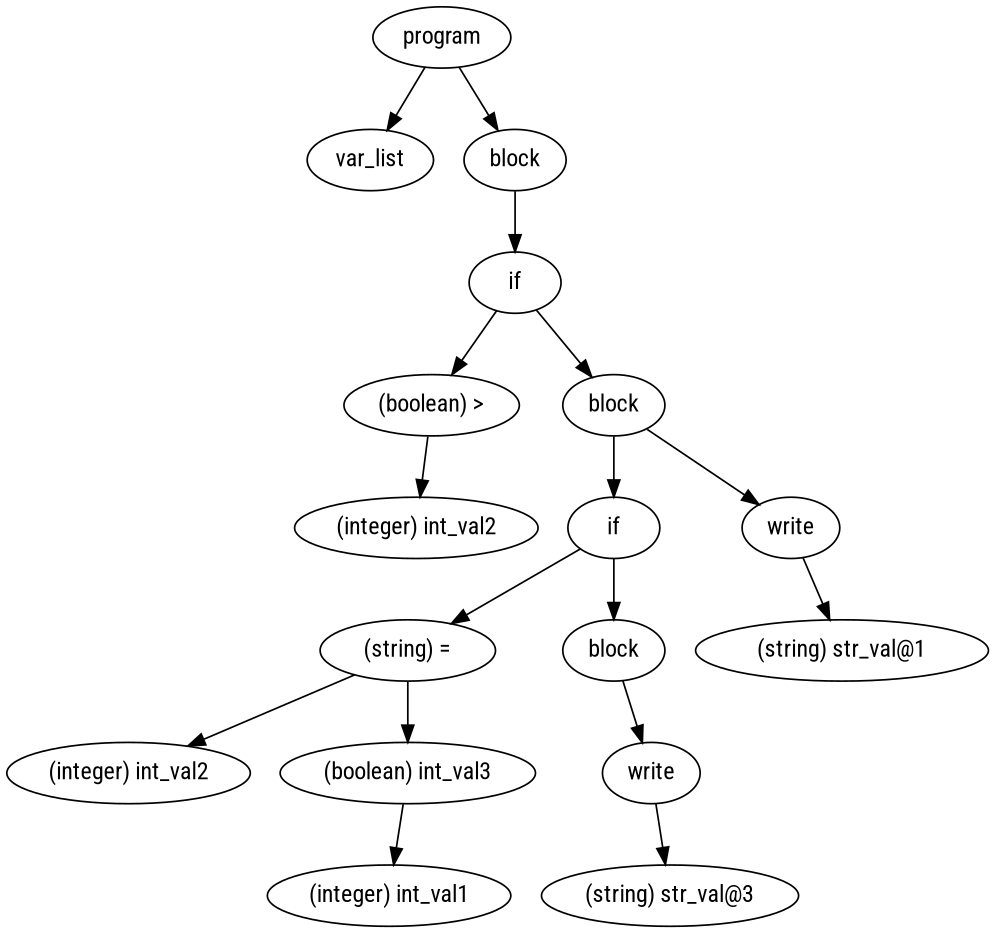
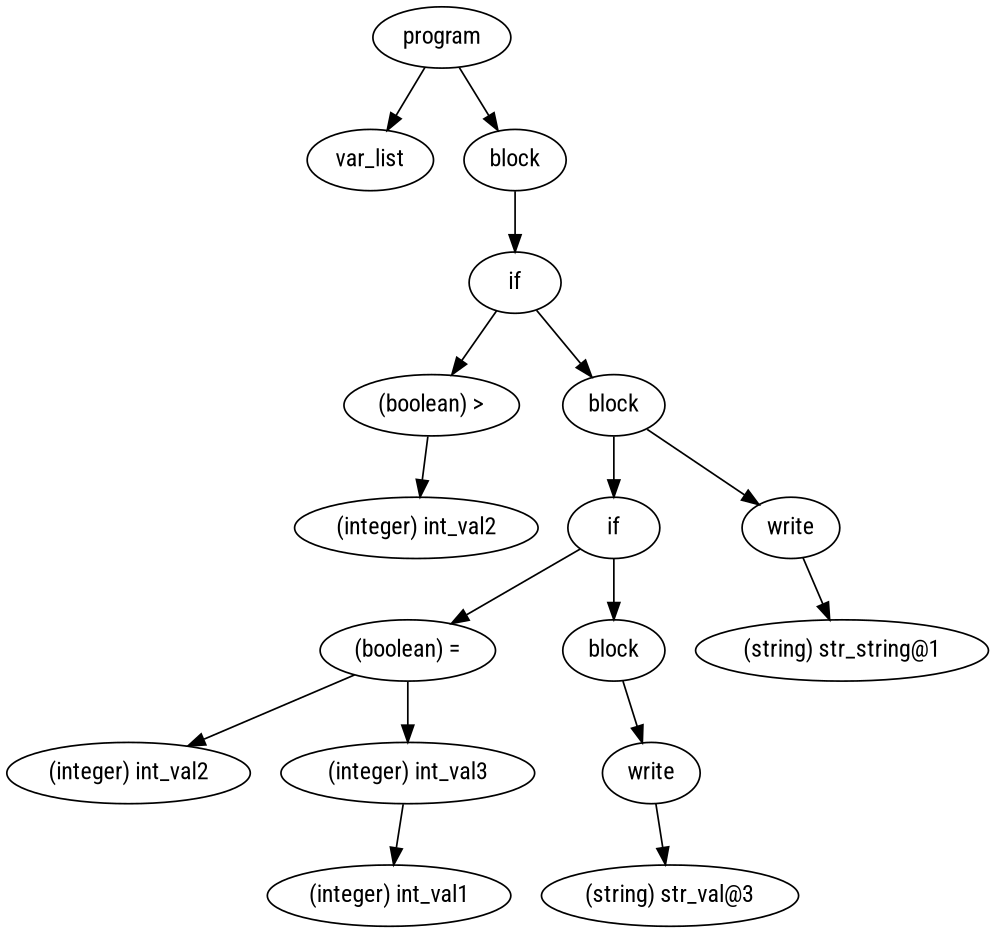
node "(string) =": label "(string) =" -> "(boolean) ="
node "(string) str_val@1": label "(string) str_val@1" -> "(string) str_string@1"
node "(boolean) int_val3": label "(boolean) int_val3" -> "(integer) int_val3"
